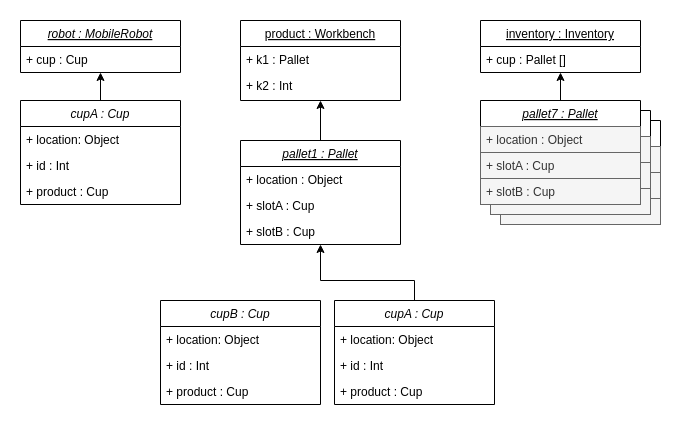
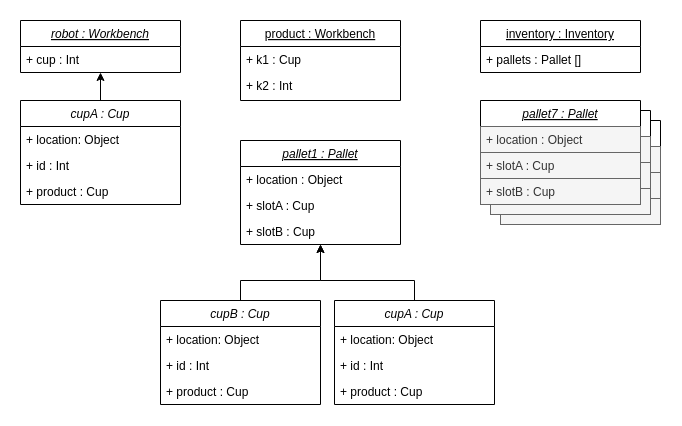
node "robot : MobileRobot": label "robot : MobileRobot" -> "robot : Workbench"
node "+ cup : Cup": label "+ cup : Cup" -> "+ cup : Int"
node "+ k1 : Pallet": label "+ k1 : Pallet" -> "+ k1 : Cup"
node "+ cup : Pallet []": label "+ cup : Pallet []" -> "+ pallets : Pallet []"
edge "pallet7 : Pallet" -> "inventory : Inventory": removed
edge "pallet1 : Pallet" -> "product : Workbench": removed
edge "cupB : Cup" -> "pallet1 : Pallet": added
